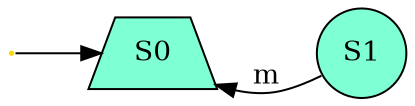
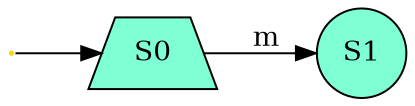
edge "S1" -> "S0": reversed
